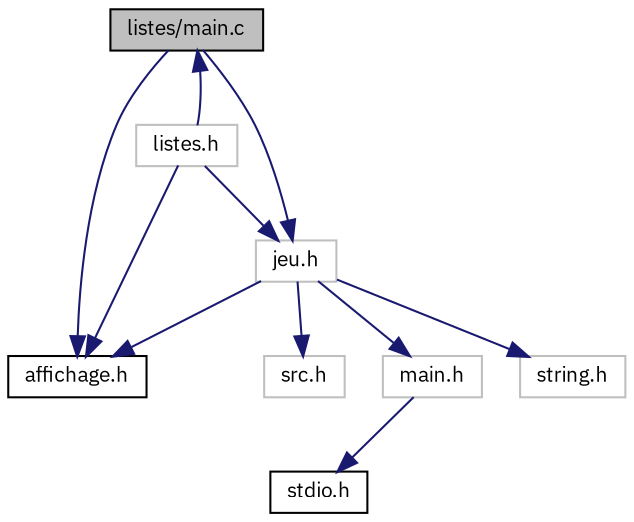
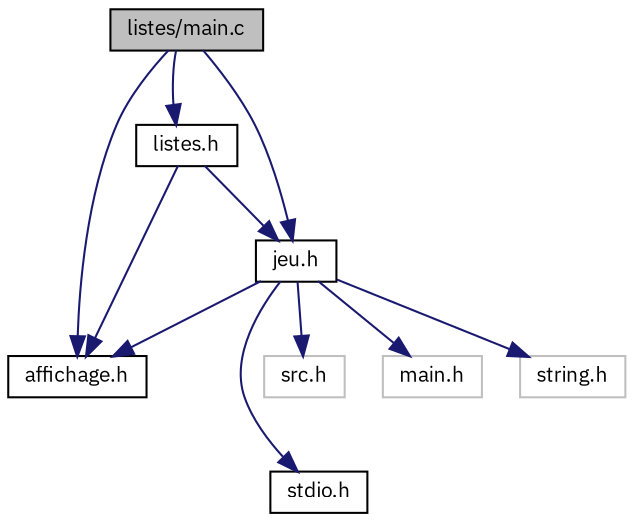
edge "listes.h" -> "listes/main.c": reversed
node "listes.h": color grey75 -> black
node "jeu.h": color grey75 -> black
edge "main.h" -> "stdio.h": now "jeu.h" -> "stdio.h"
